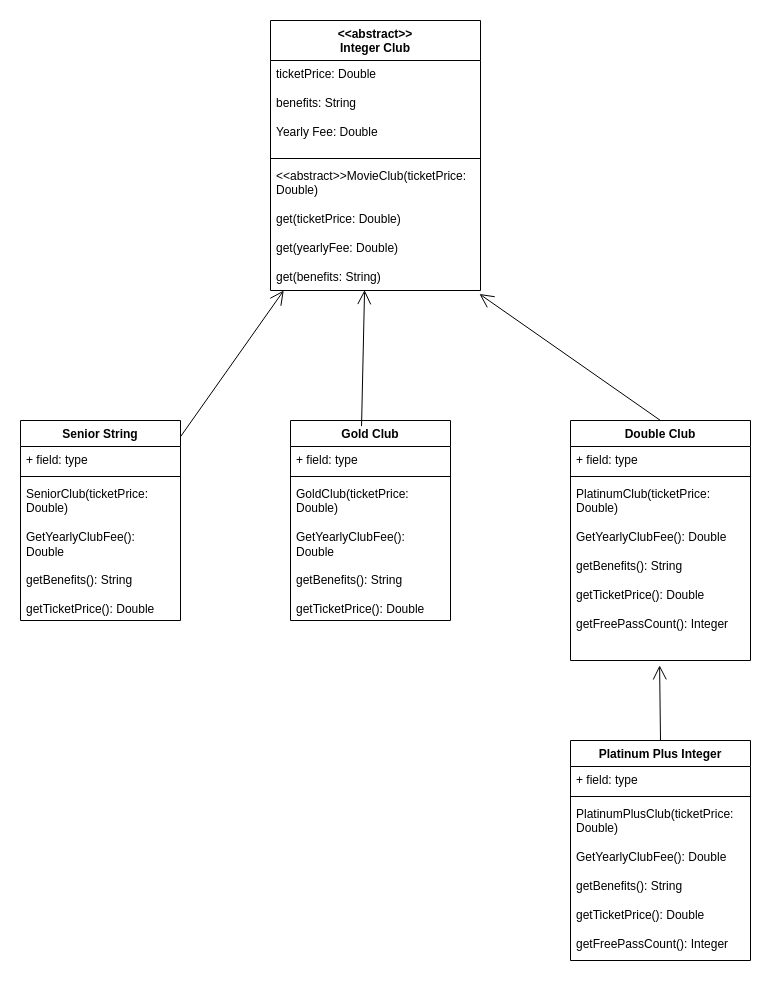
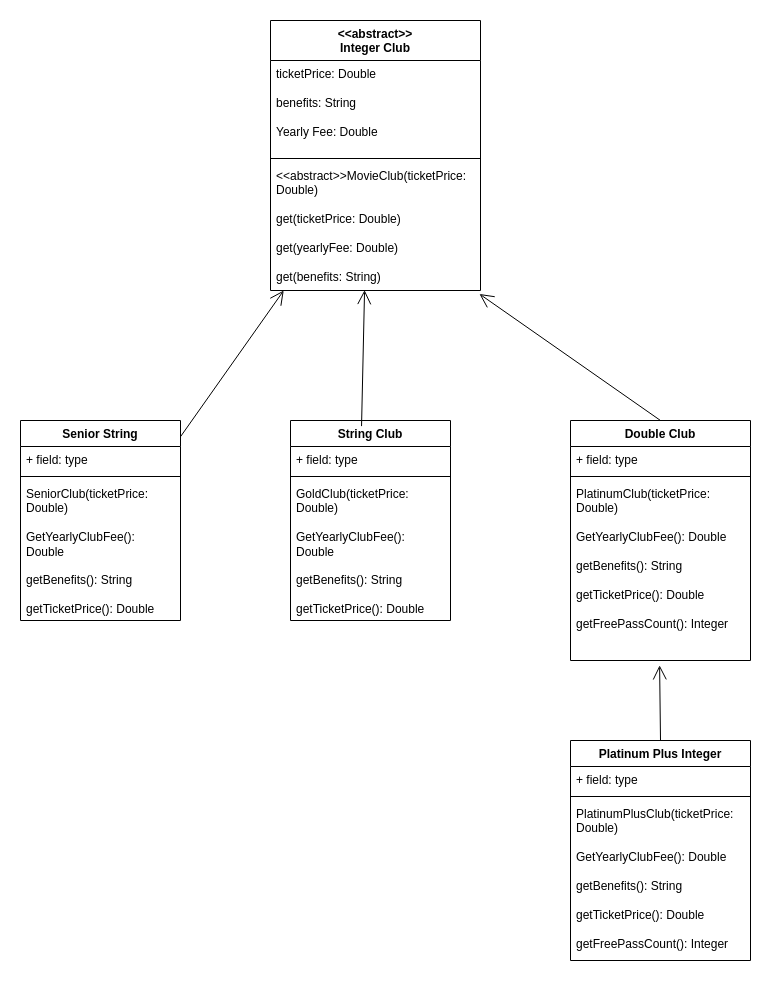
node "Gold Club": label "Gold Club" -> "String Club"
